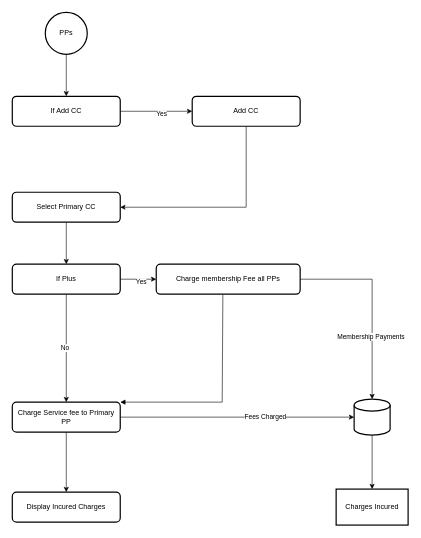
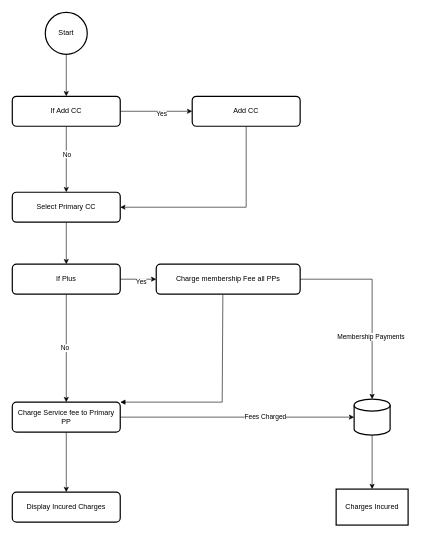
node "PPs": label "PPs" -> "Start"
edge "If Add CC" -> "Select Primary CC": added, label "No"
